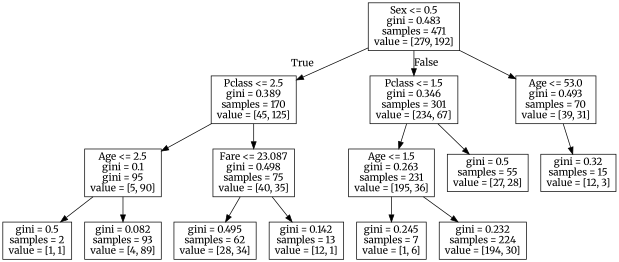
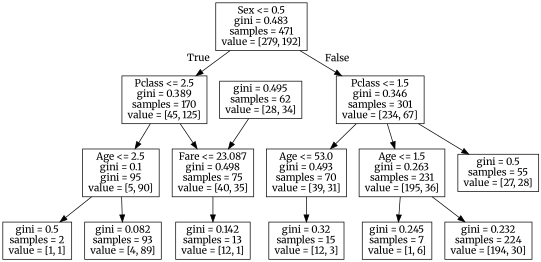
edge "Sex <= 0.5 gini = 0.483 samples = 471 value = [279, 192]" -> "Age <= 53.0 gini = 0.493 samples = 70 value = [39, 31]": now "Pclass <= 1.5 gini = 0.346 samples = 301 value = [234, 67]" -> "Age <= 53.0 gini = 0.493 samples = 70 value = [39, 31]"
edge "Fare <= 23.087 gini = 0.498 samples = 75 value = [40, 35]" -> "gini = 0.495 samples = 62 value = [28, 34]": reversed
